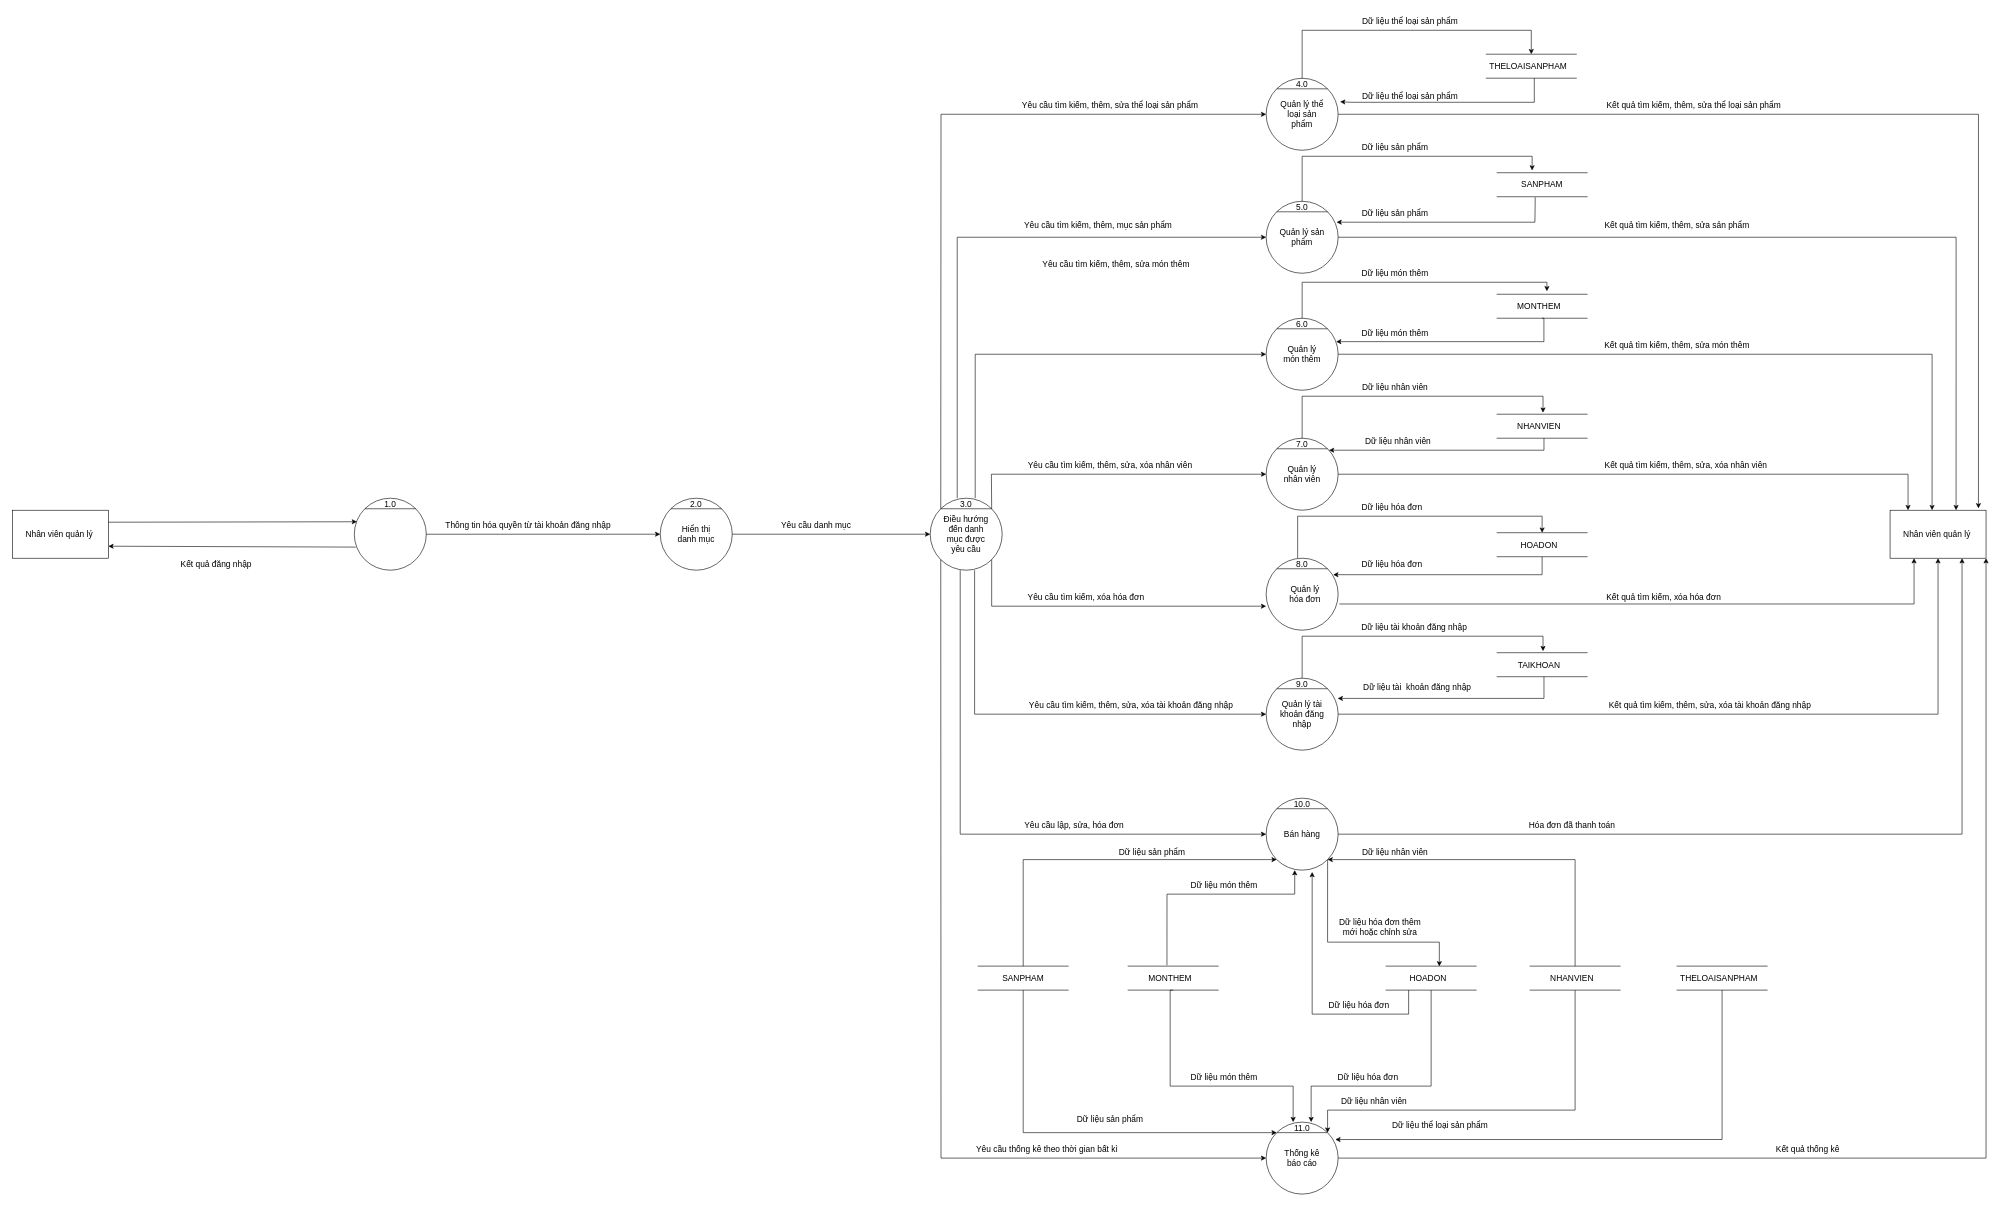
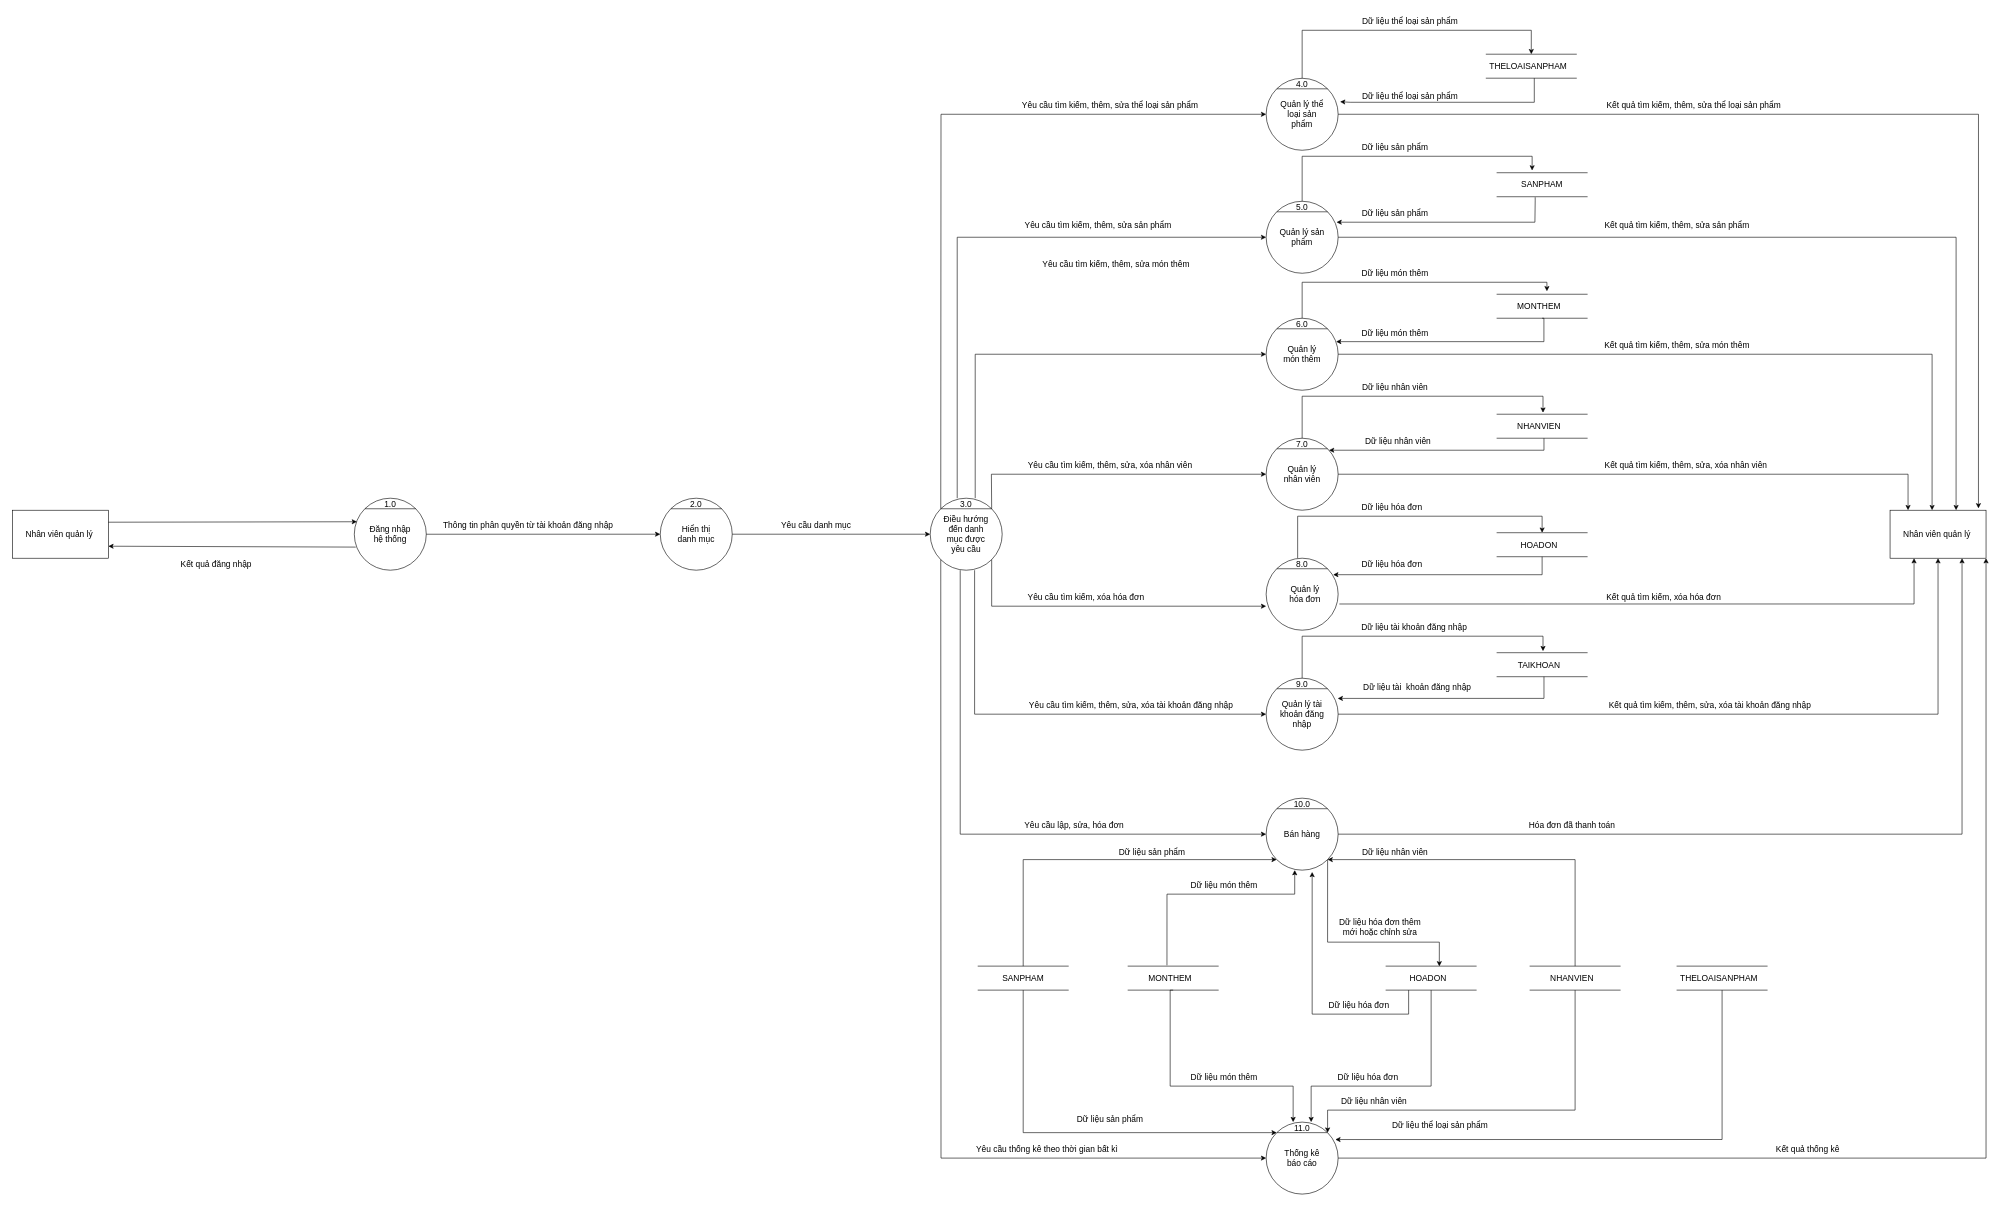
node "Yêu cầu tìm kiếm, thêm, mục sản phẩm": label "Yêu cầu tìm kiếm, thêm, mục sản phẩm" -> "Yêu cầu tìm kiếm, thêm, sửa sản phẩm"
node "Thông tin hóa quyền từ tài khoản đăng nhập": label "Thông tin hóa quyền từ tài khoản đăng nhập" -> "Thông tin phân quyền từ tài khoản đăng nhập"
node "Đăng nhập hệ thống": added
